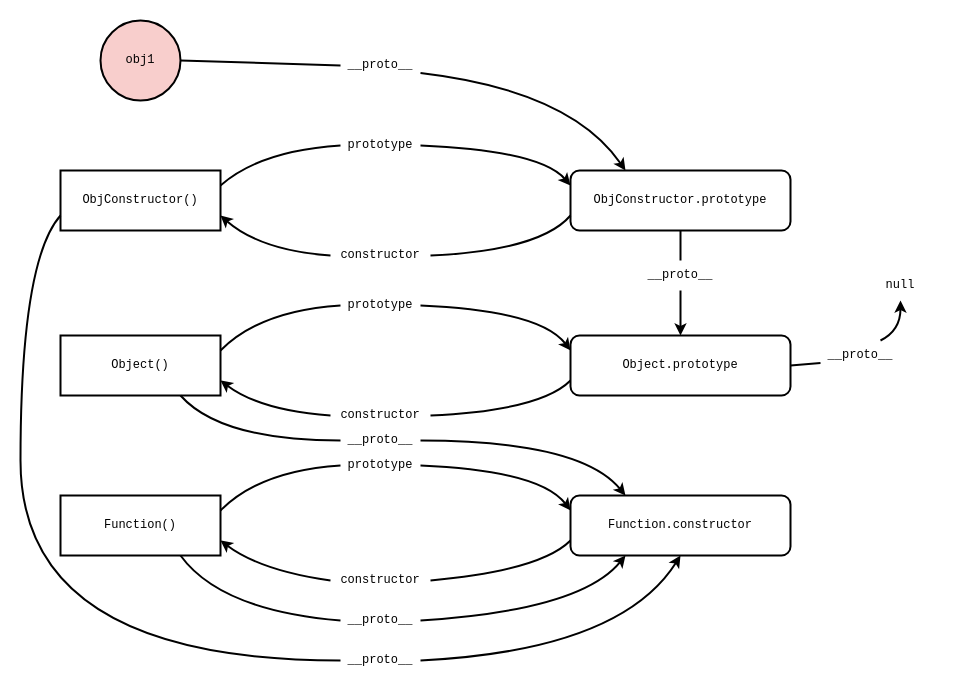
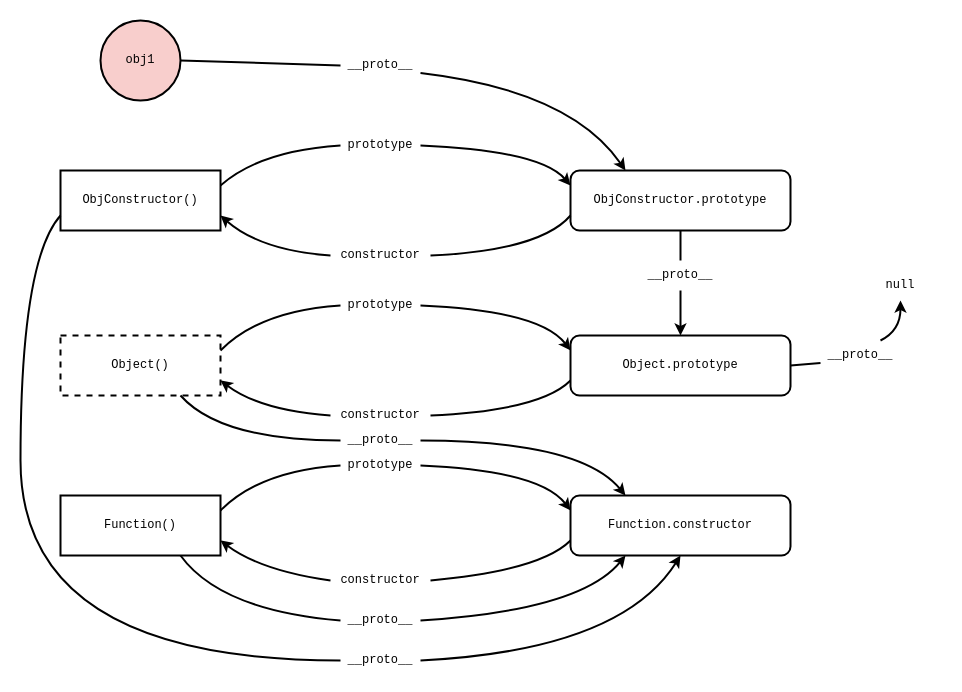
node "Object()": style solid -> dashed
